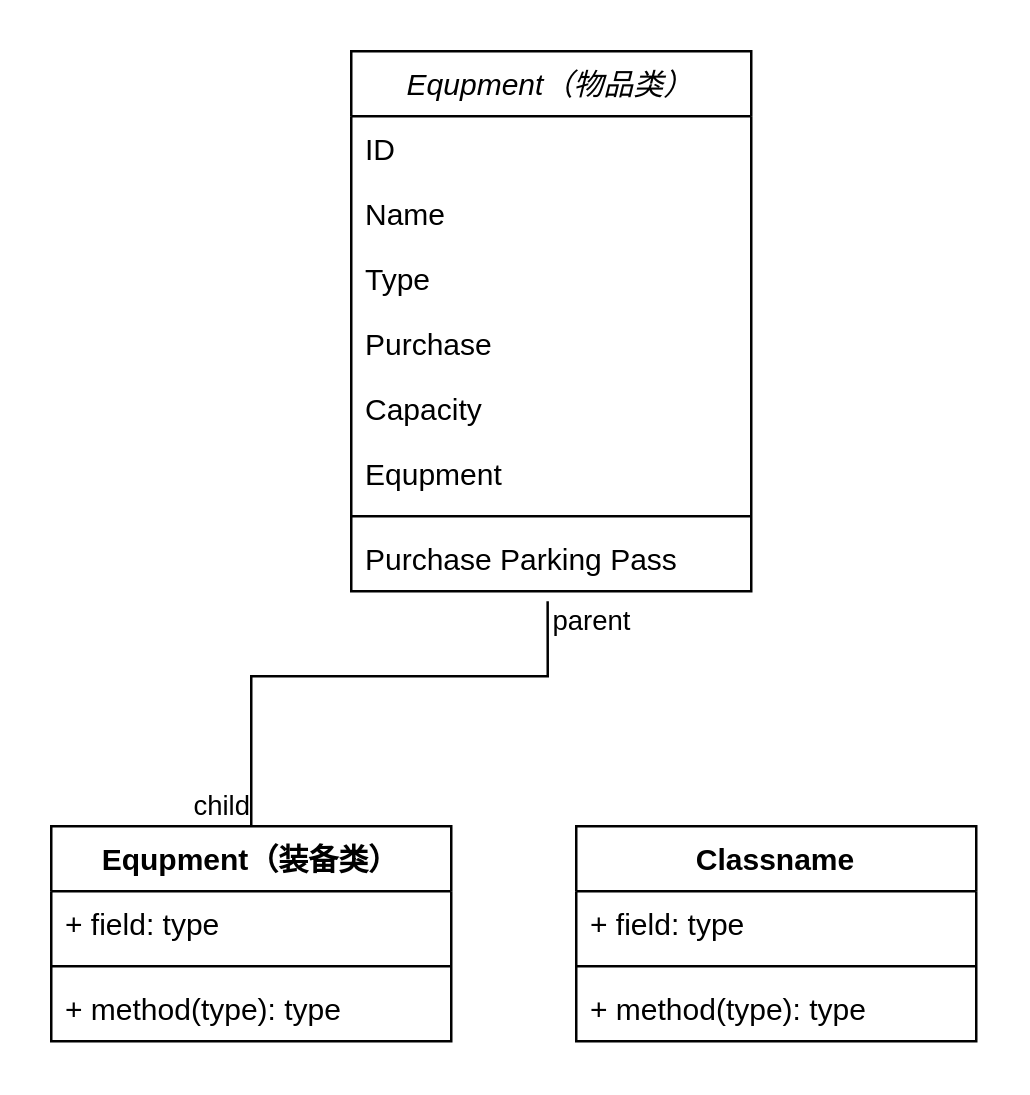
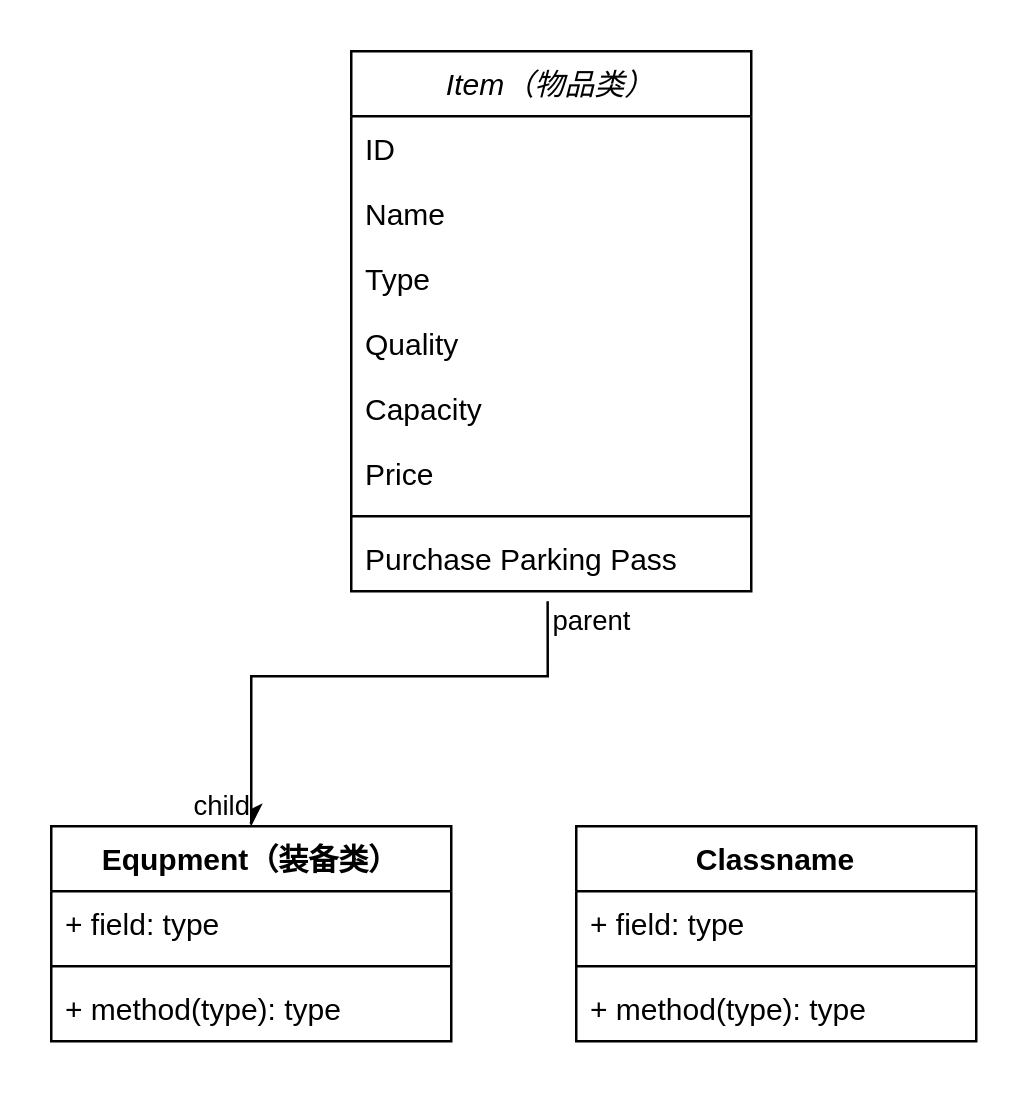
node "Equpment（物品类）": label "Equpment（物品类）" -> "Item（物品类）"
node "Purchase": label "Purchase" -> "Quality"
node "Equpment": label "Equpment" -> "Price"
edge "Purchase Parking Pass" -- "Equpment（装备类）": arrowhead none -> classic
